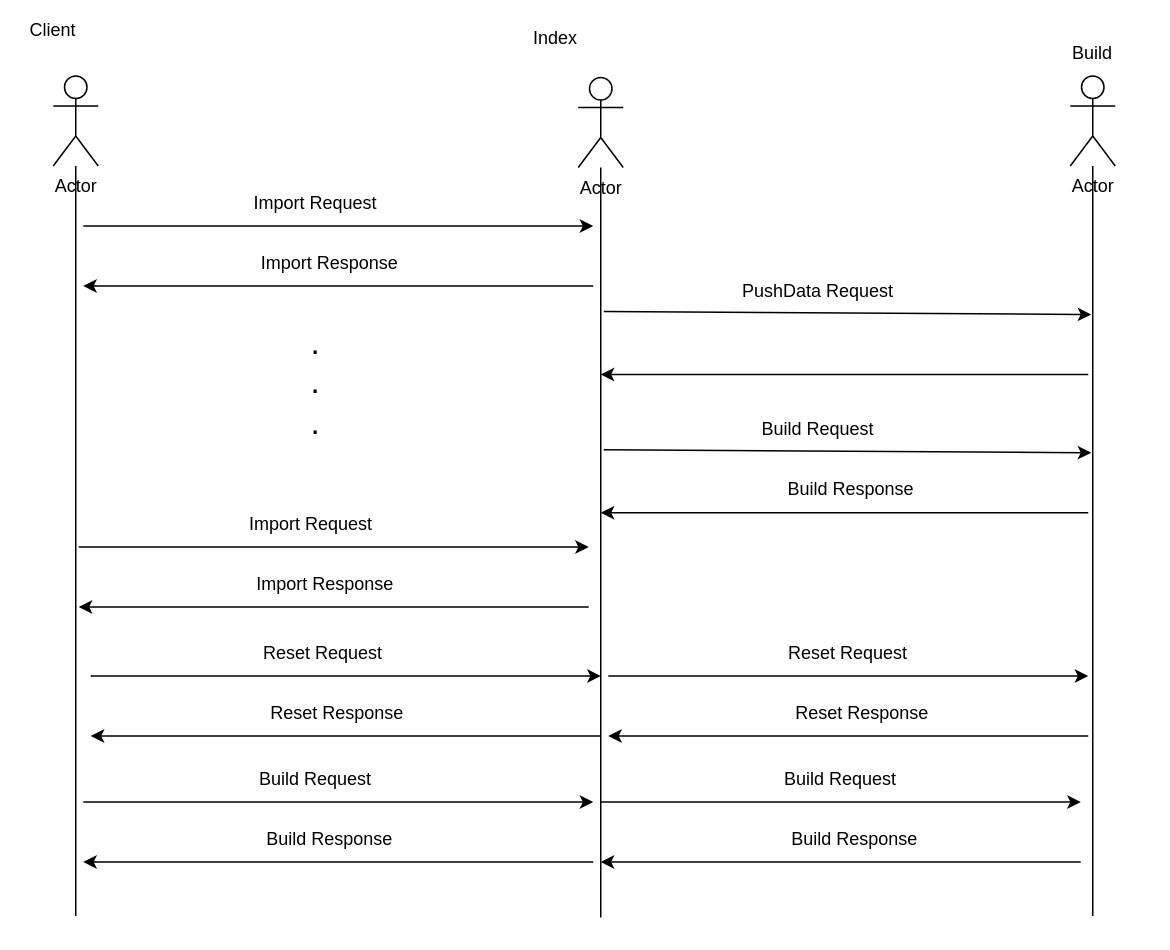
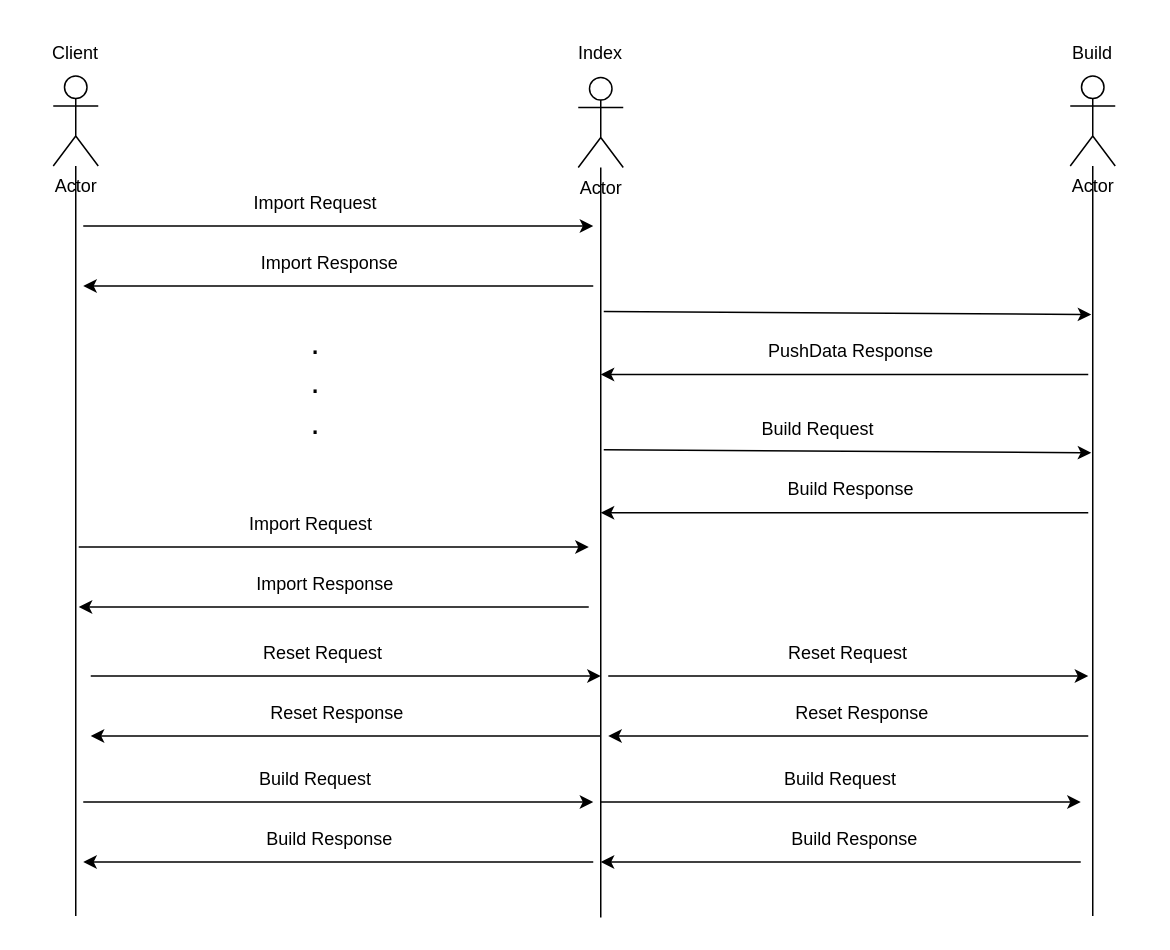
node "Client": moved (53, 31) -> (76, 53)
node "Index": moved (556, 38) -> (601, 53)
node "PushData Request": removed
node "PushData Response": added
